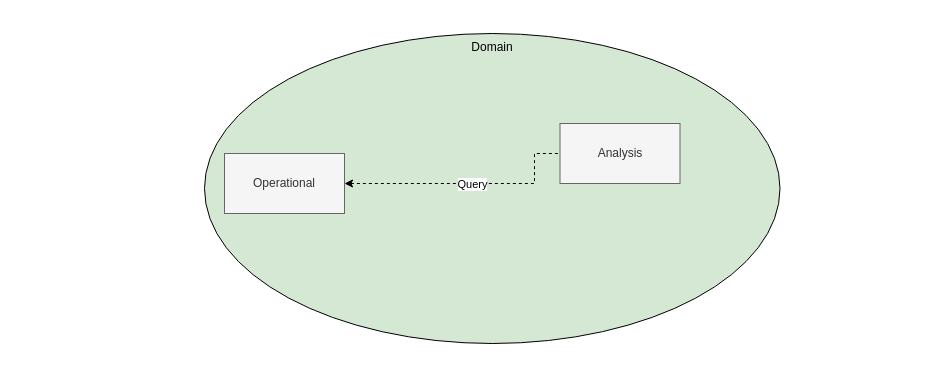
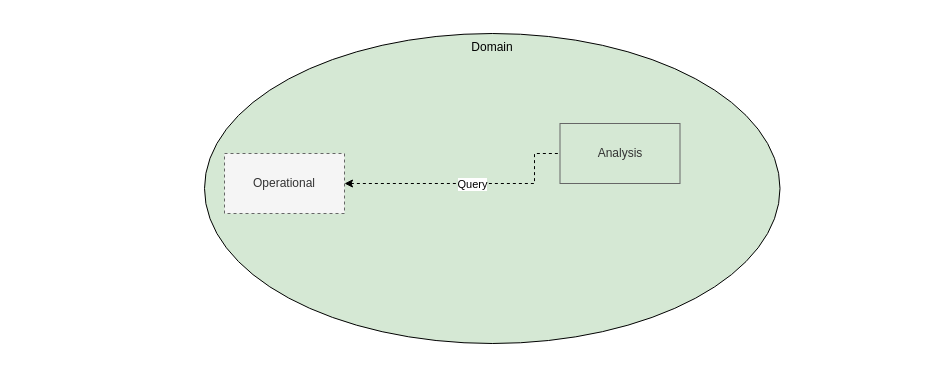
node "Analysis": fillcolor #f5f5f5 -> #d5e8d4
node "Operational": style solid -> dashed
